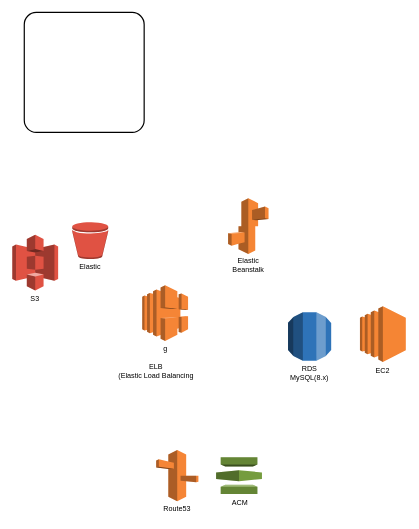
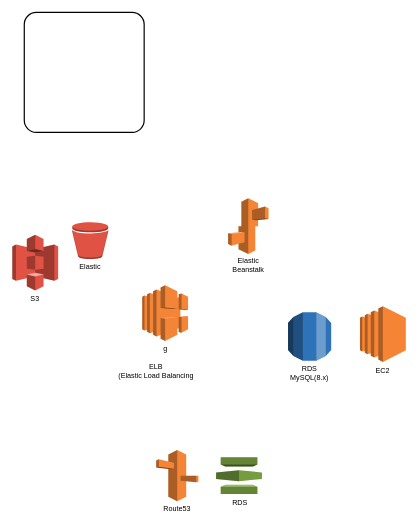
node "ACM": label "ACM" -> "RDS"
